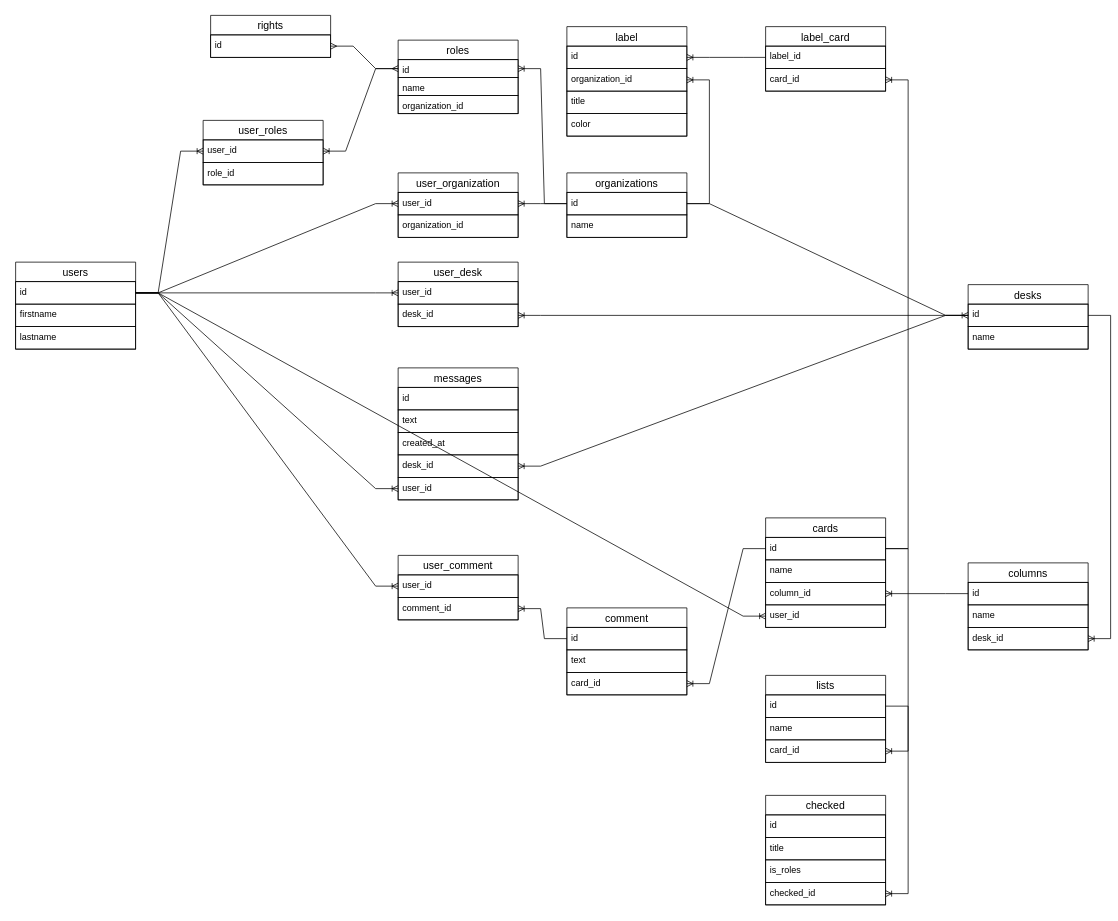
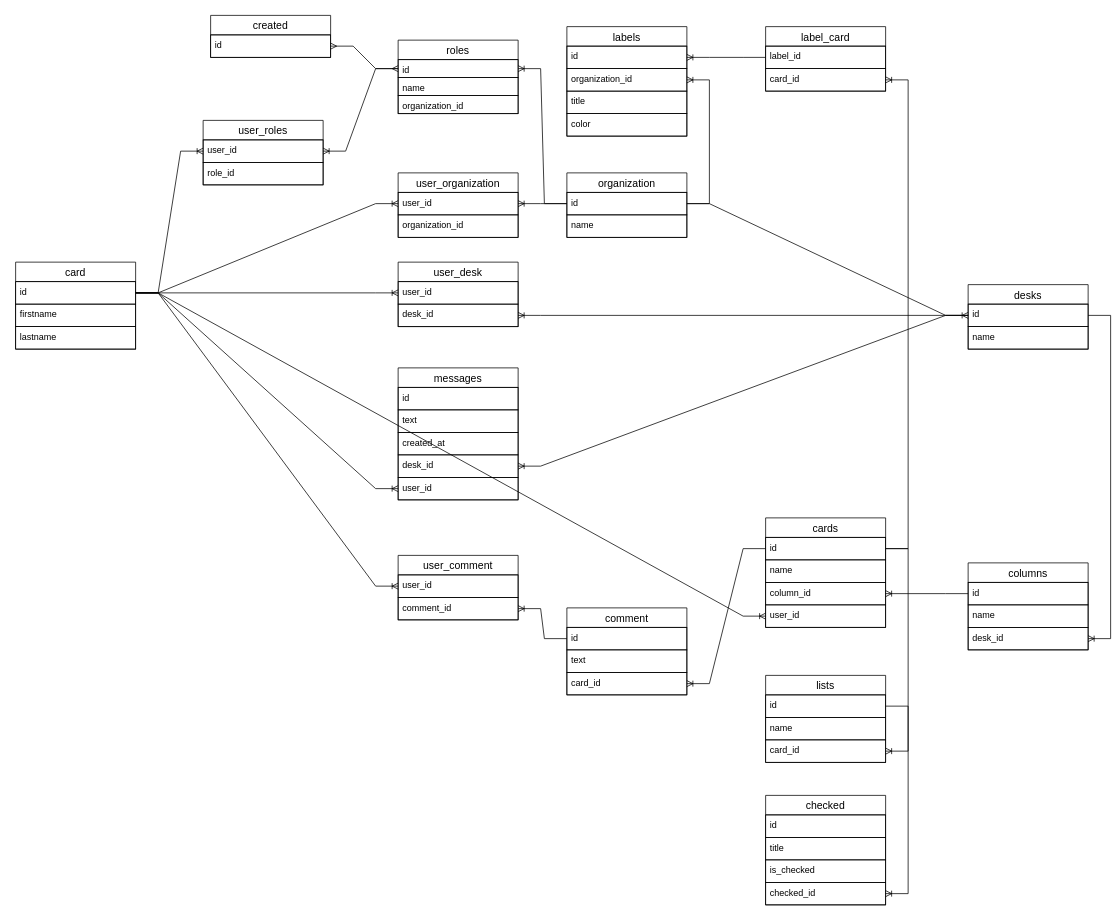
node "rights": label "rights" -> "created"
node "label": label "label" -> "labels"
node "organizations": label "organizations" -> "organization"
node "users": label "users" -> "card"
node "is_roles": label "is_roles" -> "is_checked"
